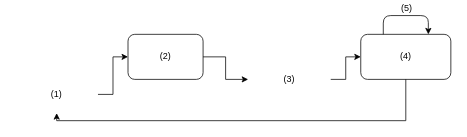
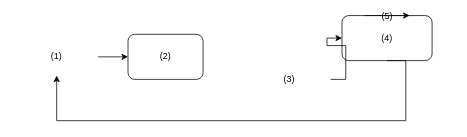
node "(4)": moved (405, 57) -> (387, 38)
edge "(2)" -> "(3)": removed
node "(1)": moved (57, 94) -> (57, 57)
